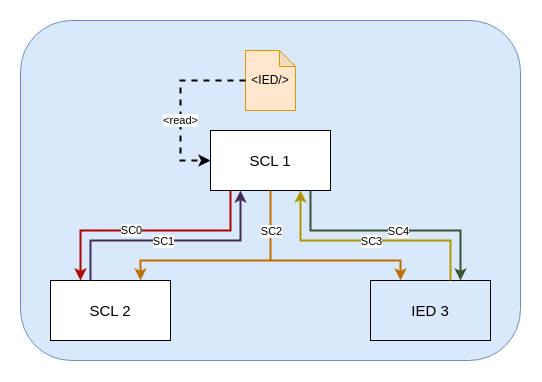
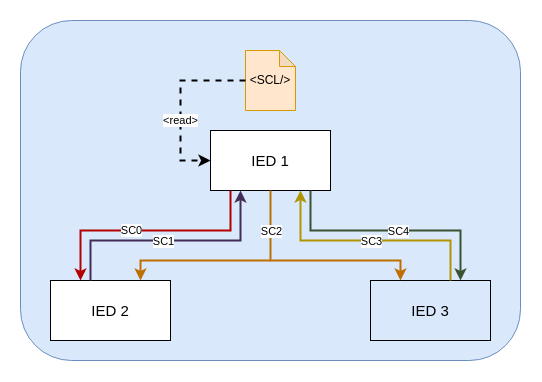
node "<IED/>": label "<IED/>" -> "<SCL/>"
node "SCL 1": label "SCL 1" -> "IED 1"
node "SCL 2": label "SCL 2" -> "IED 2"
